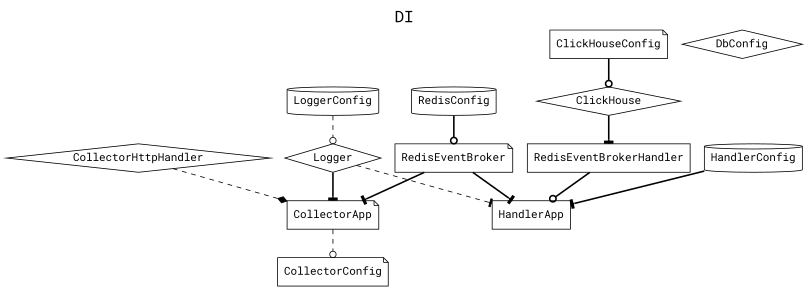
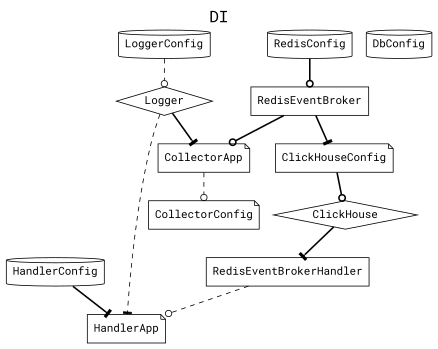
node "DbConfig": shape diamond -> cylinder
node "CollectorHttpHandler": removed
node "RedisEventBroker": shape note -> box
edge "RedisEventBroker" -> "HandlerApp": now "RedisEventBroker" -> "ClickHouseConfig"
edge "RedisEventBrokerHandler" -> "HandlerApp": style bold -> dashed
edge "RedisEventBroker" -> "CollectorApp": arrowhead tee -> odot
node "HandlerApp": shape box -> note
